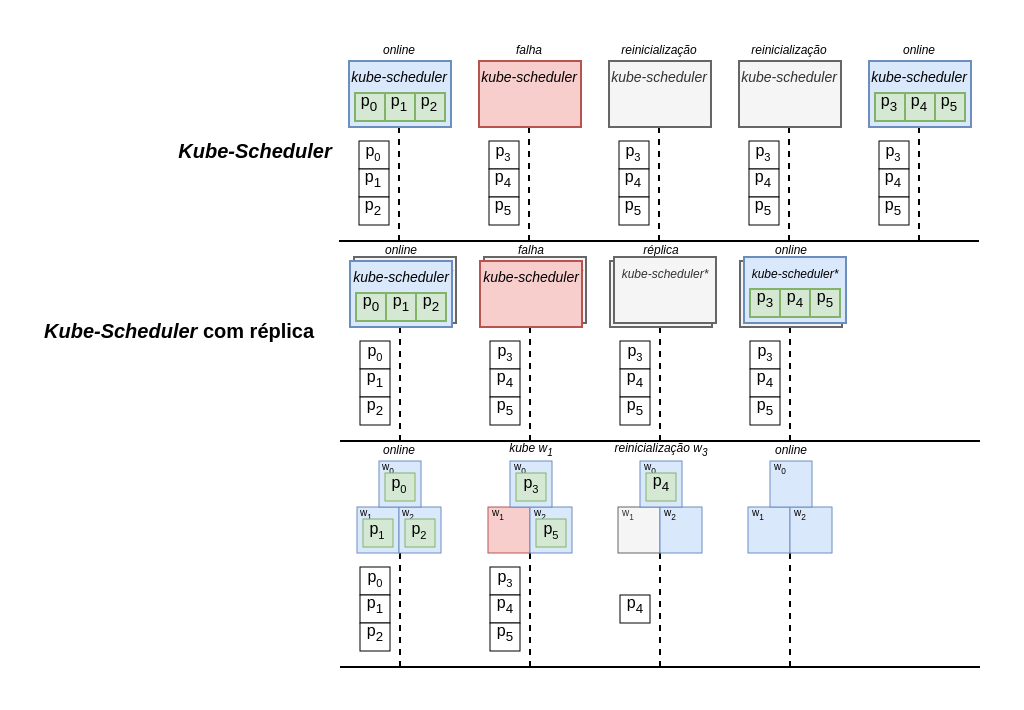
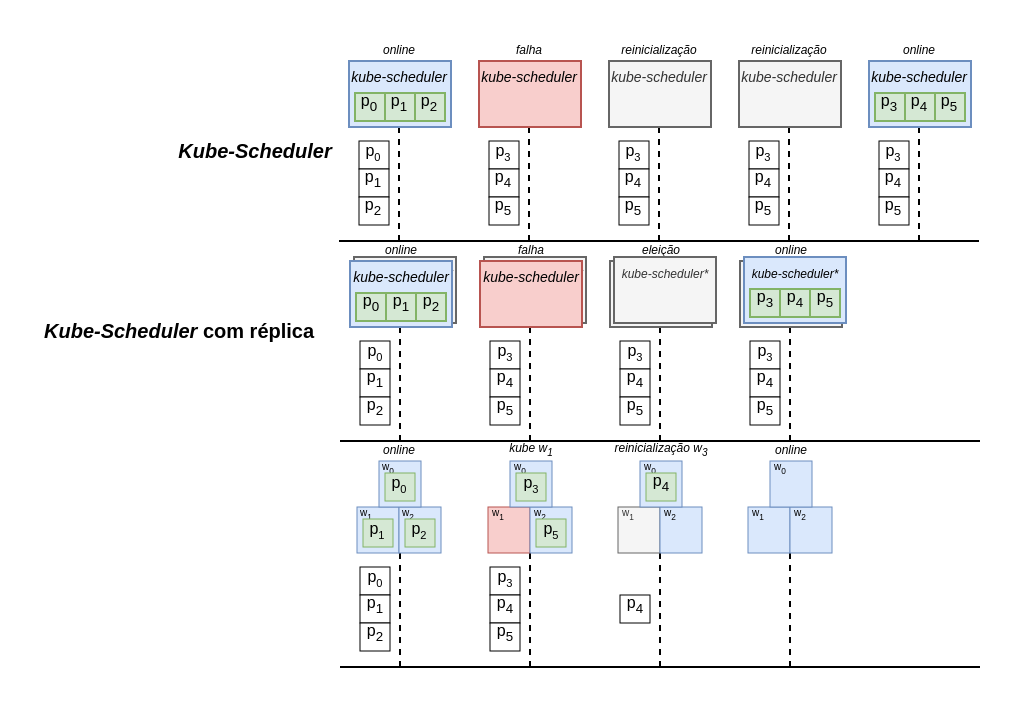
node "réplica": label "réplica" -> "eleição"
